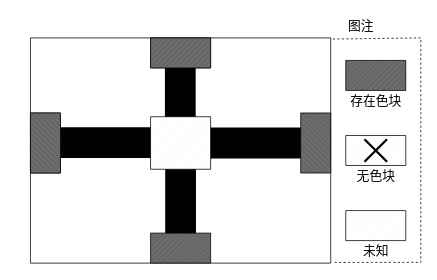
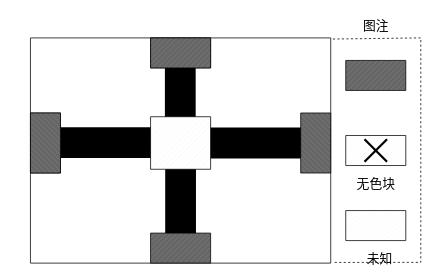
node "图注": moved (360, 27) -> (375, 27)
node "存在色块": removed
node "无色块": moved (375, 177) -> (375, 184)
node "未知": moved (375, 252) -> (379, 259)
